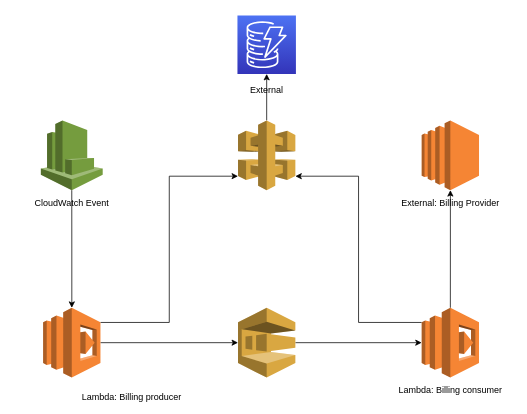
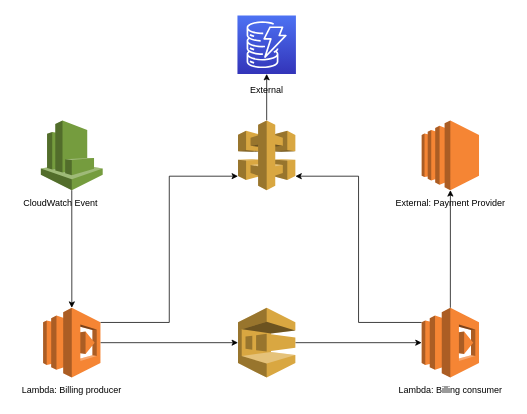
node "CloudWatch Event": moved (72, 203) -> (61, 203)
node "External: Billing Provider": label "External: Billing Provider" -> "External: Payment Provider"
node "Lambda: Billing producer": moved (132, 398) -> (72, 390)
